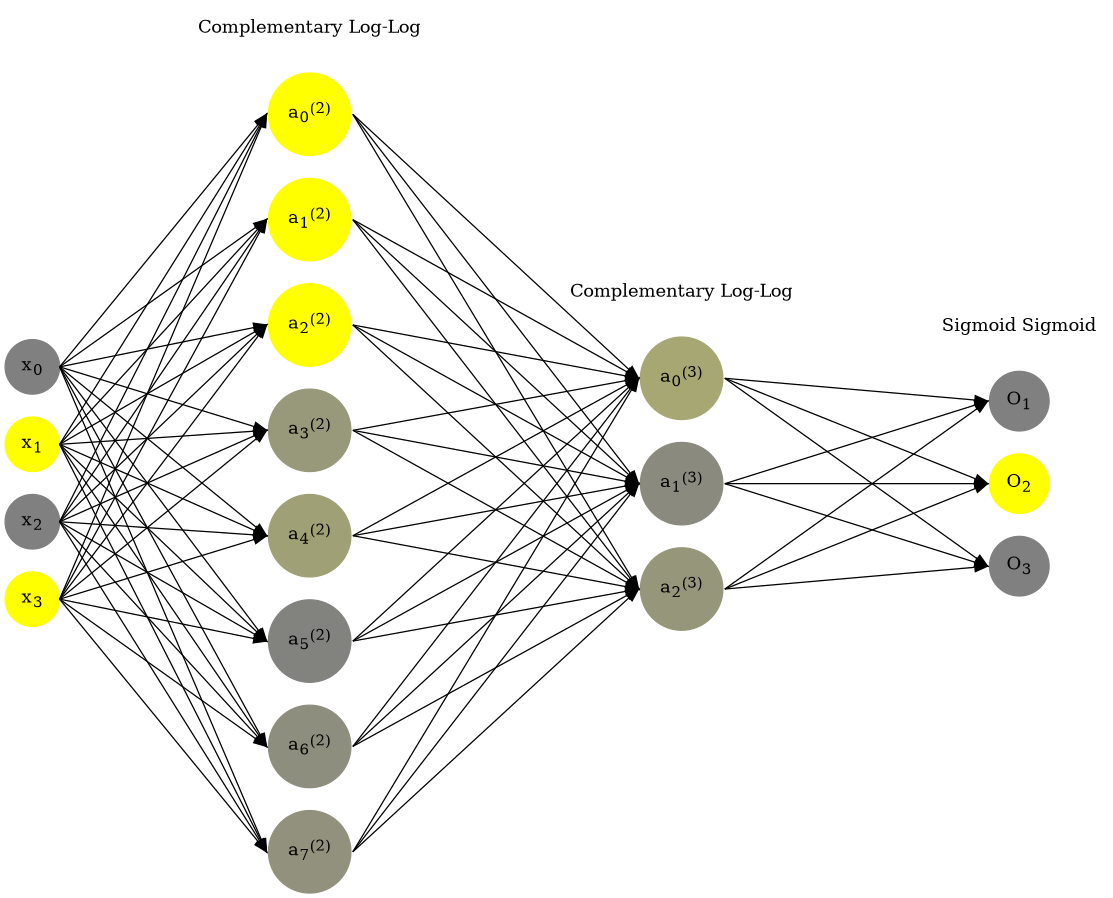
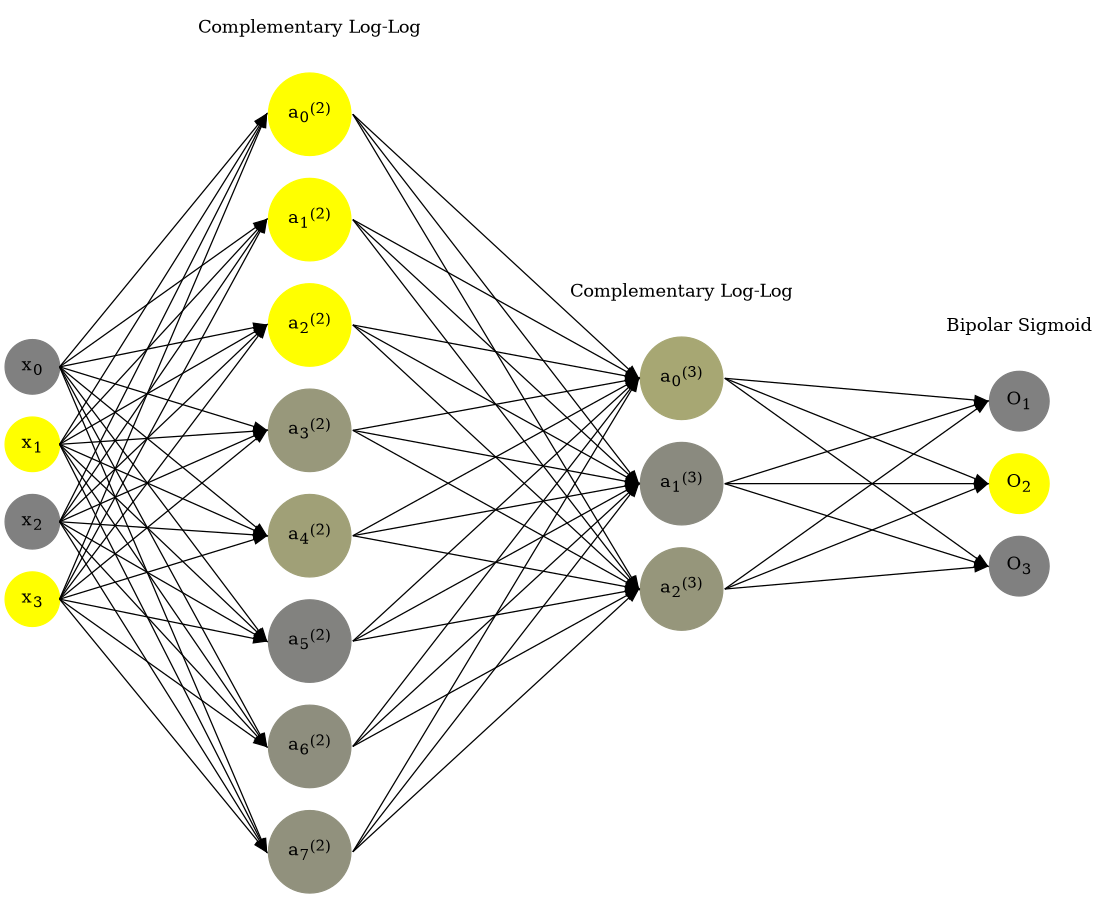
node "Sigmoid Sigmoid": label "Sigmoid Sigmoid" -> "Bipolar Sigmoid"
